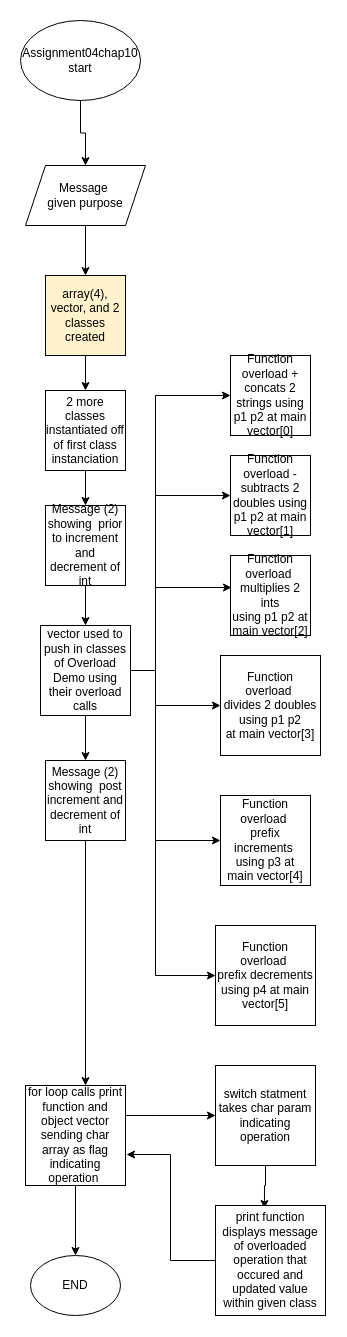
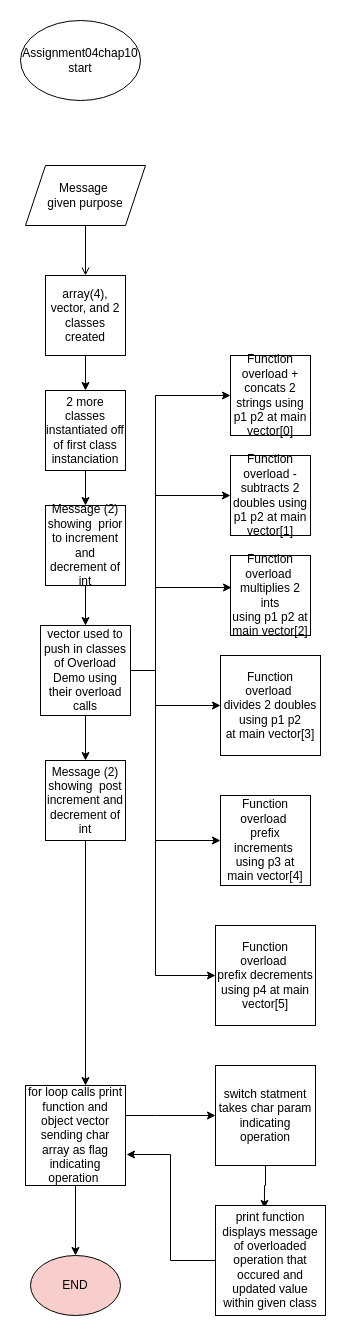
edge "Assignment04chap10 start" -> "Message given purpose": removed
edge "Message given purpose" -> "array(4), vector, and 2 classes created": arrowhead classic -> open
node "array(4), vector, and 2 classes created": fillcolor #fff2cc -> #ffffff
node "END": fillcolor #ffffff -> #f8cecc
